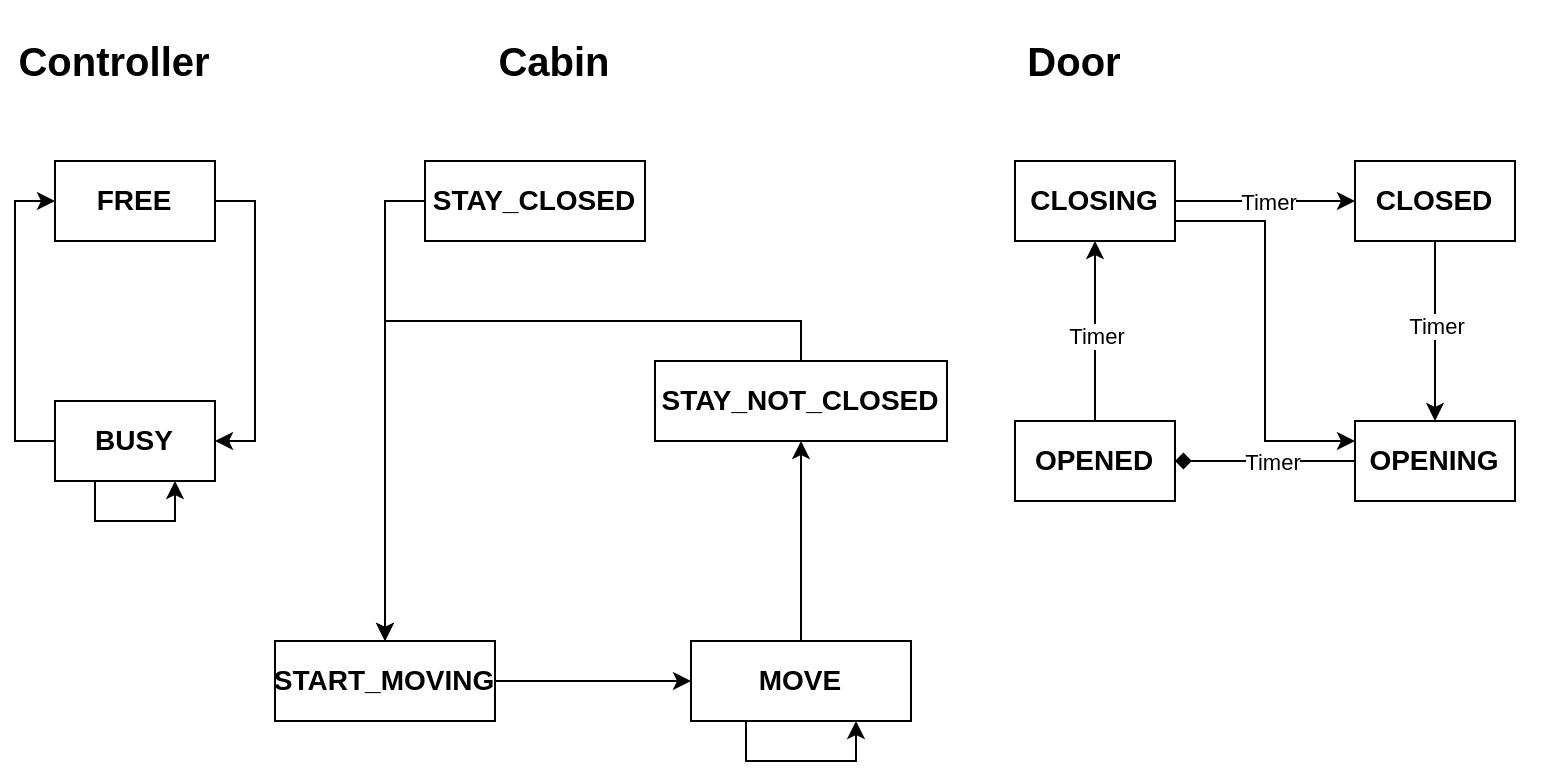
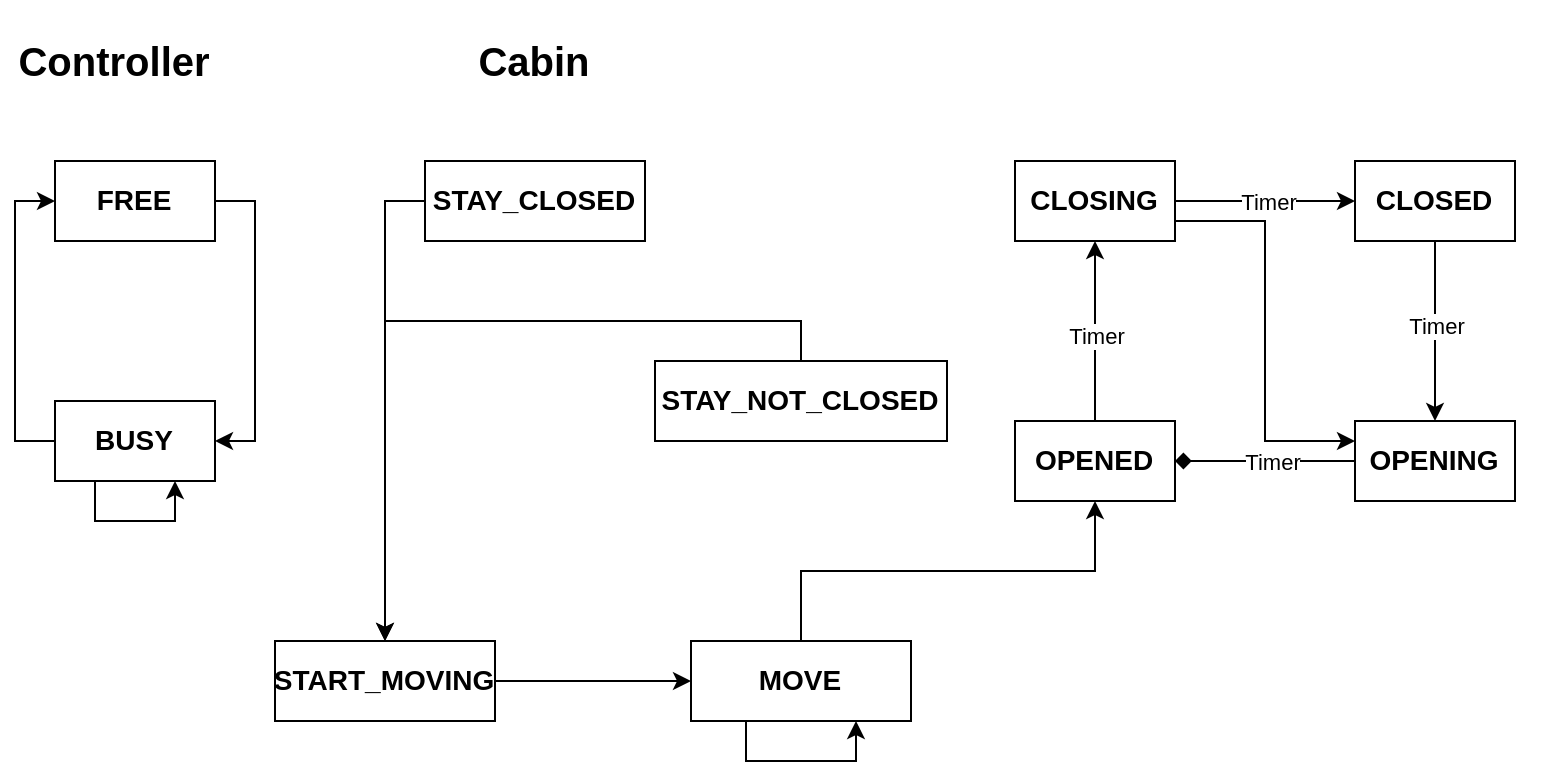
node "Cabin": moved (555, 61) -> (535, 61)
node "Door": removed
edge "MOVE" -> "STAY_NOT_CLOSED": now "MOVE" -> "OPENED"
